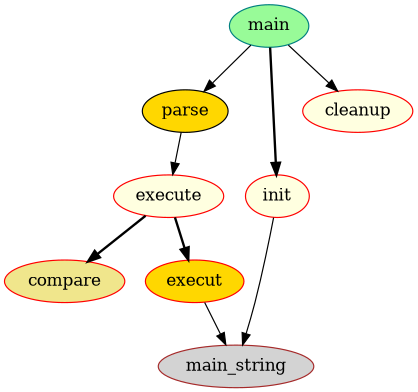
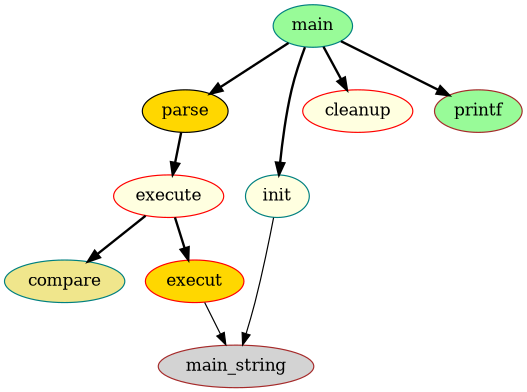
edge "main" -> "parse": style solid -> bold
edge "main" -> "cleanup": style solid -> bold
node "printf": added
edge "parse" -> "execute": style solid -> bold
node "init": color red -> teal
node "compare": color red -> teal
